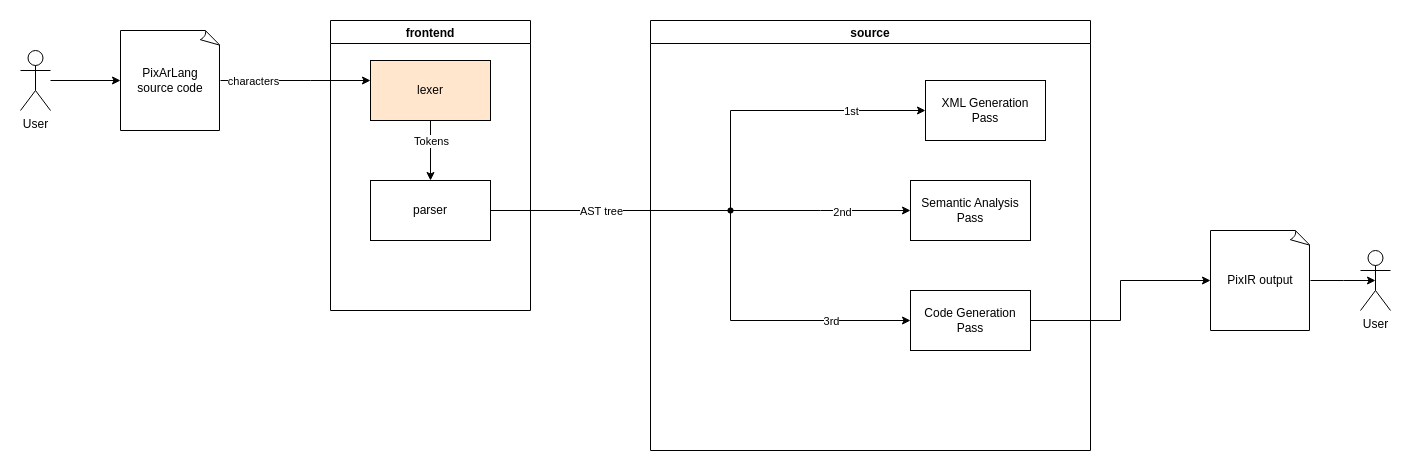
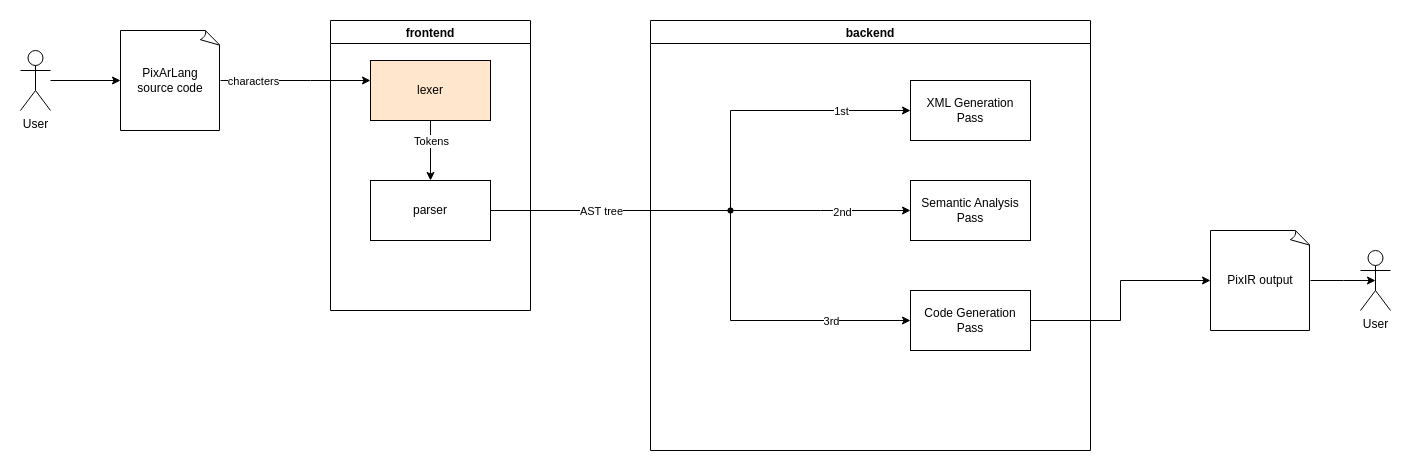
node "source": label "source" -> "backend"
node "XML Generation Pass": moved (986, 111) -> (971, 111)
